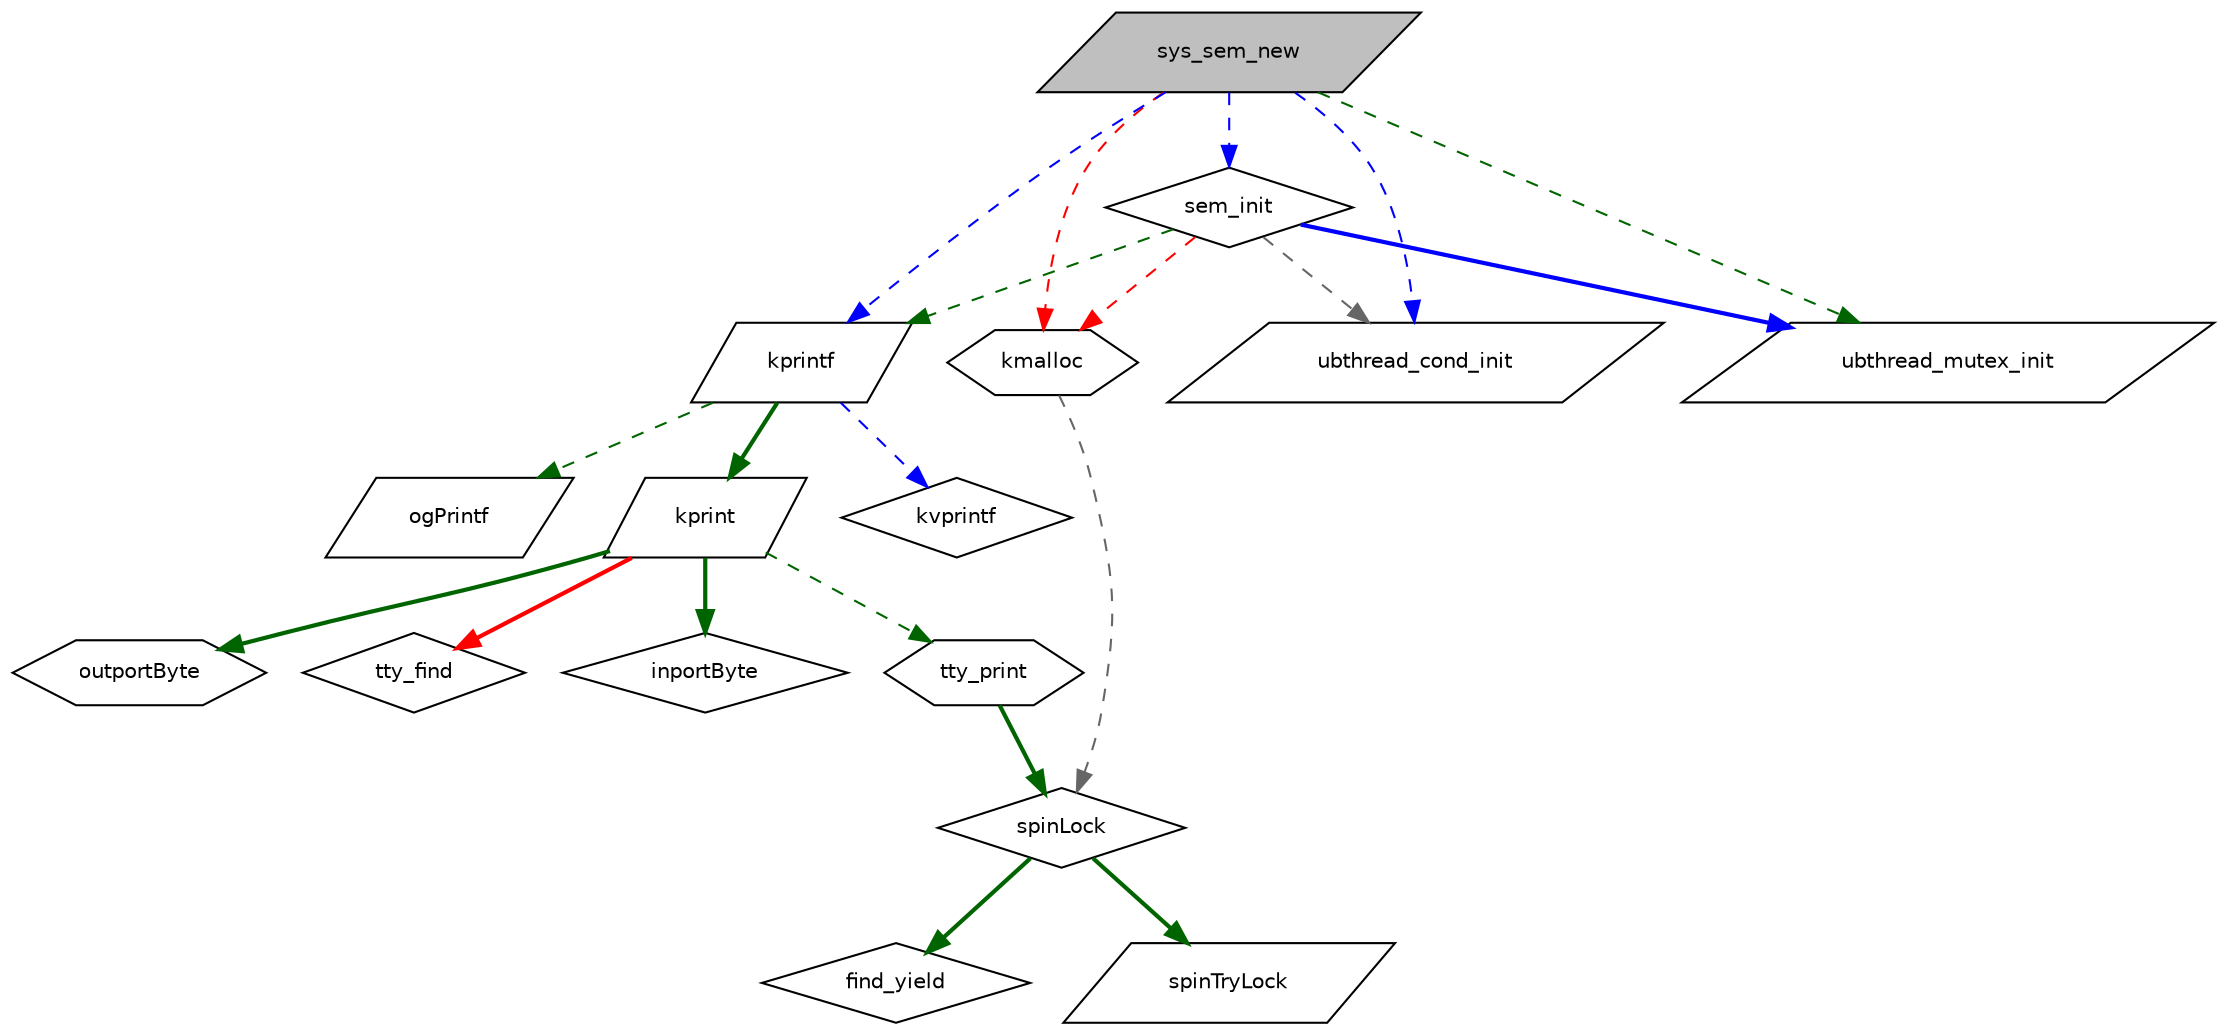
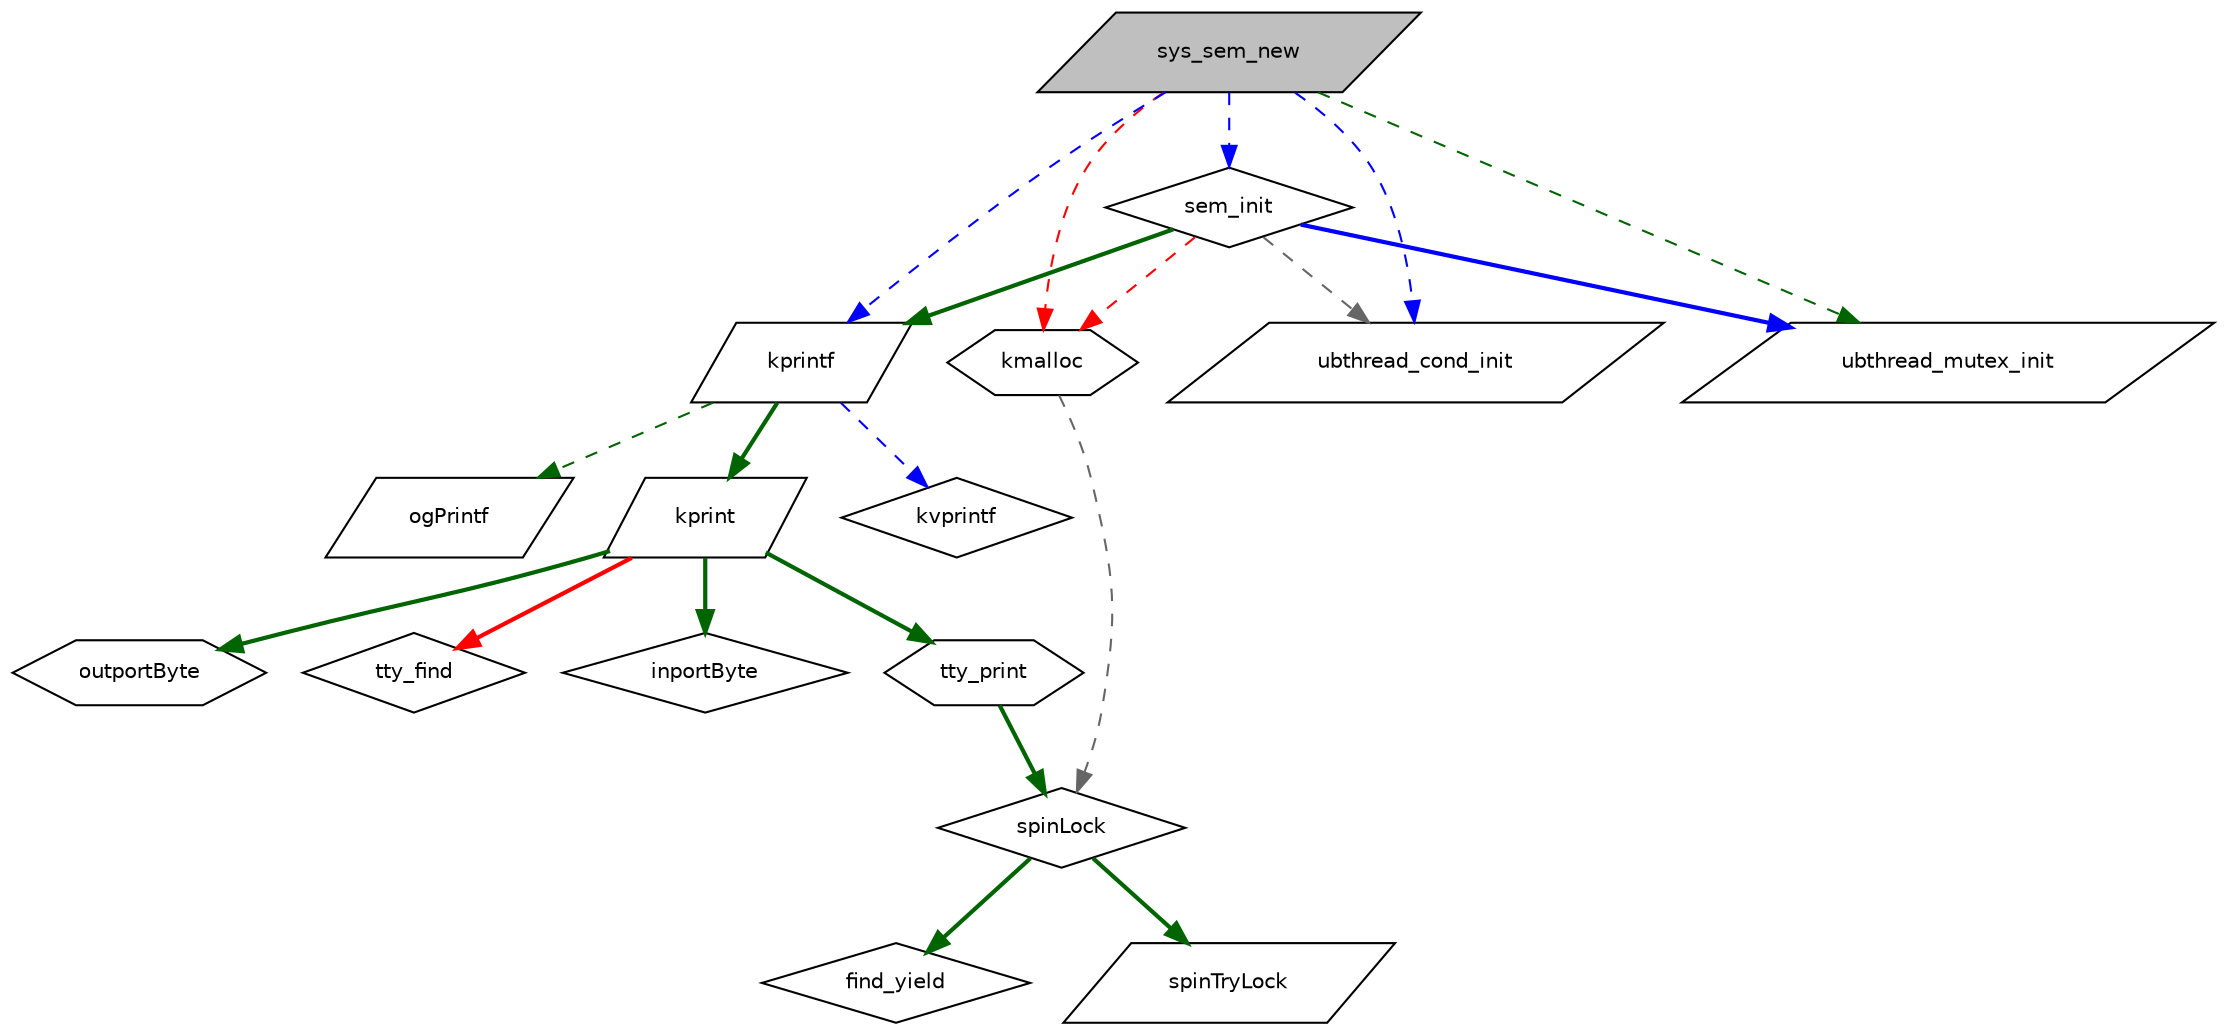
edge "sem_init" -> "kprintf": style dashed -> bold
edge "kprint" -> "tty_print": style dashed -> bold
